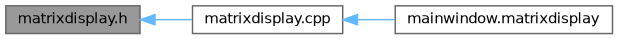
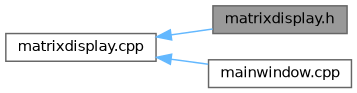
edge "matrixdisplay.cpp" -> "matrixdisplay.h": reversed
node "mainwindow.matrixdisplay": label "mainwindow.matrixdisplay" -> "mainwindow.cpp"
